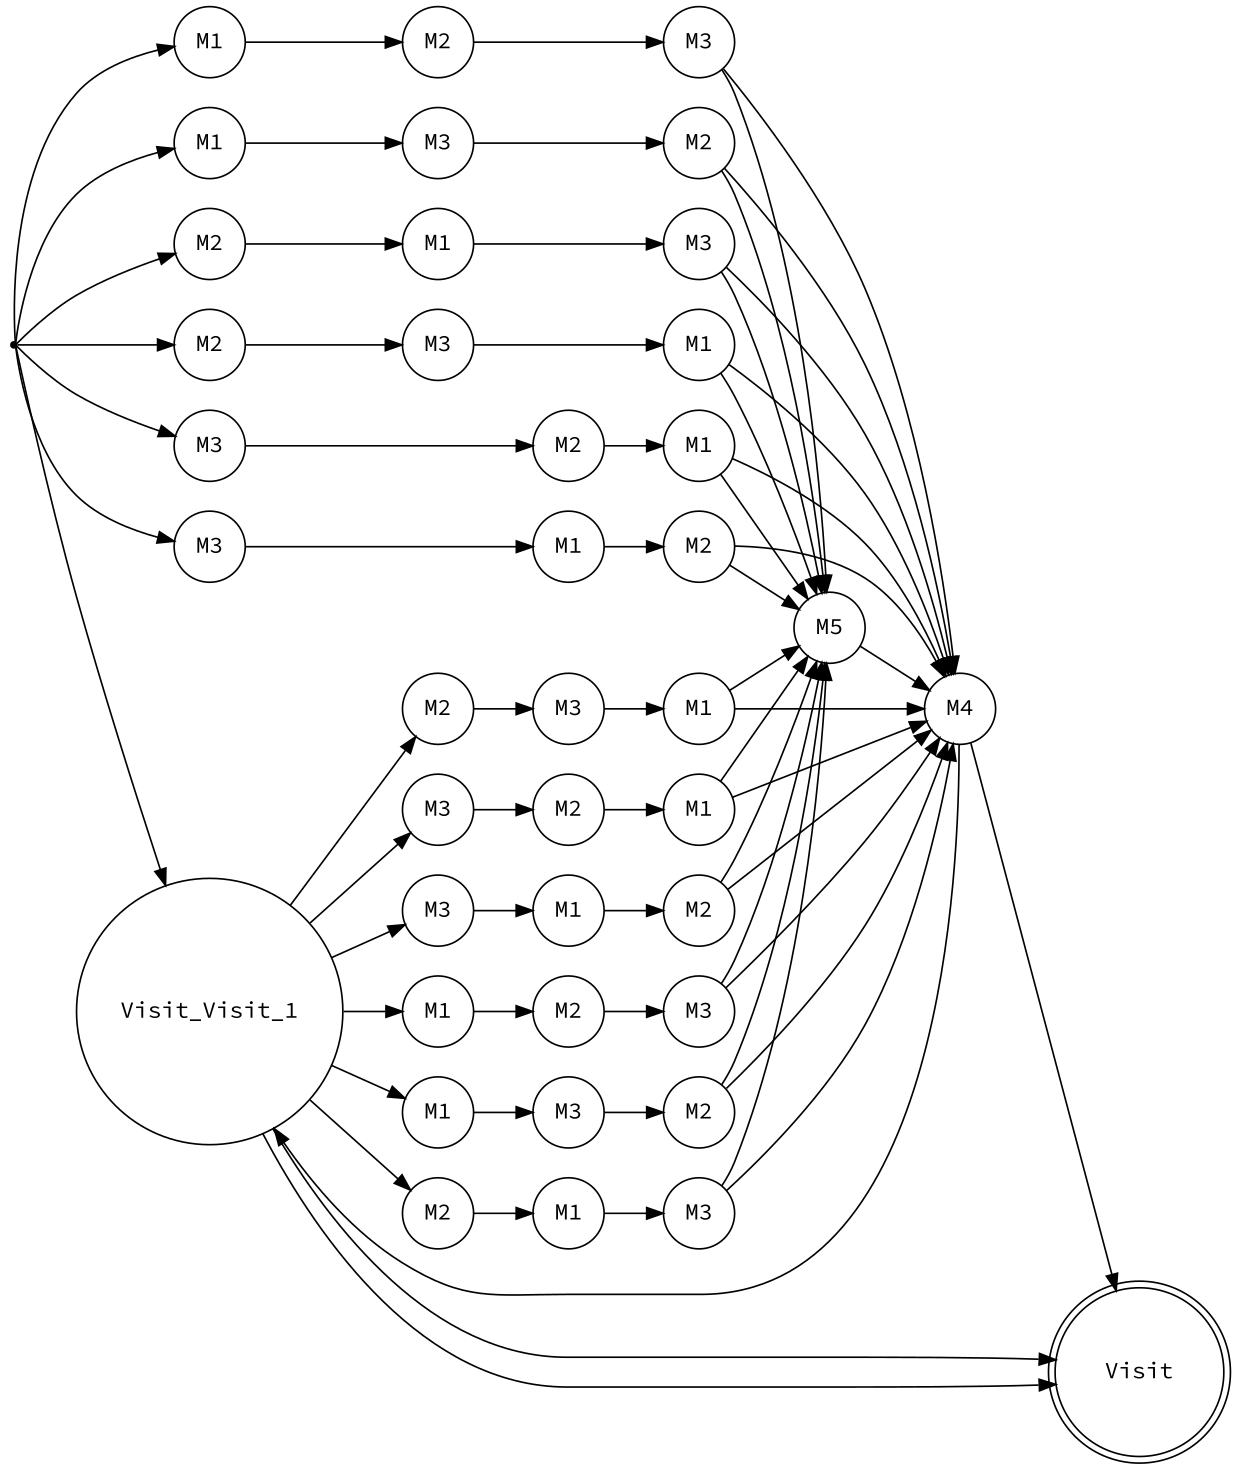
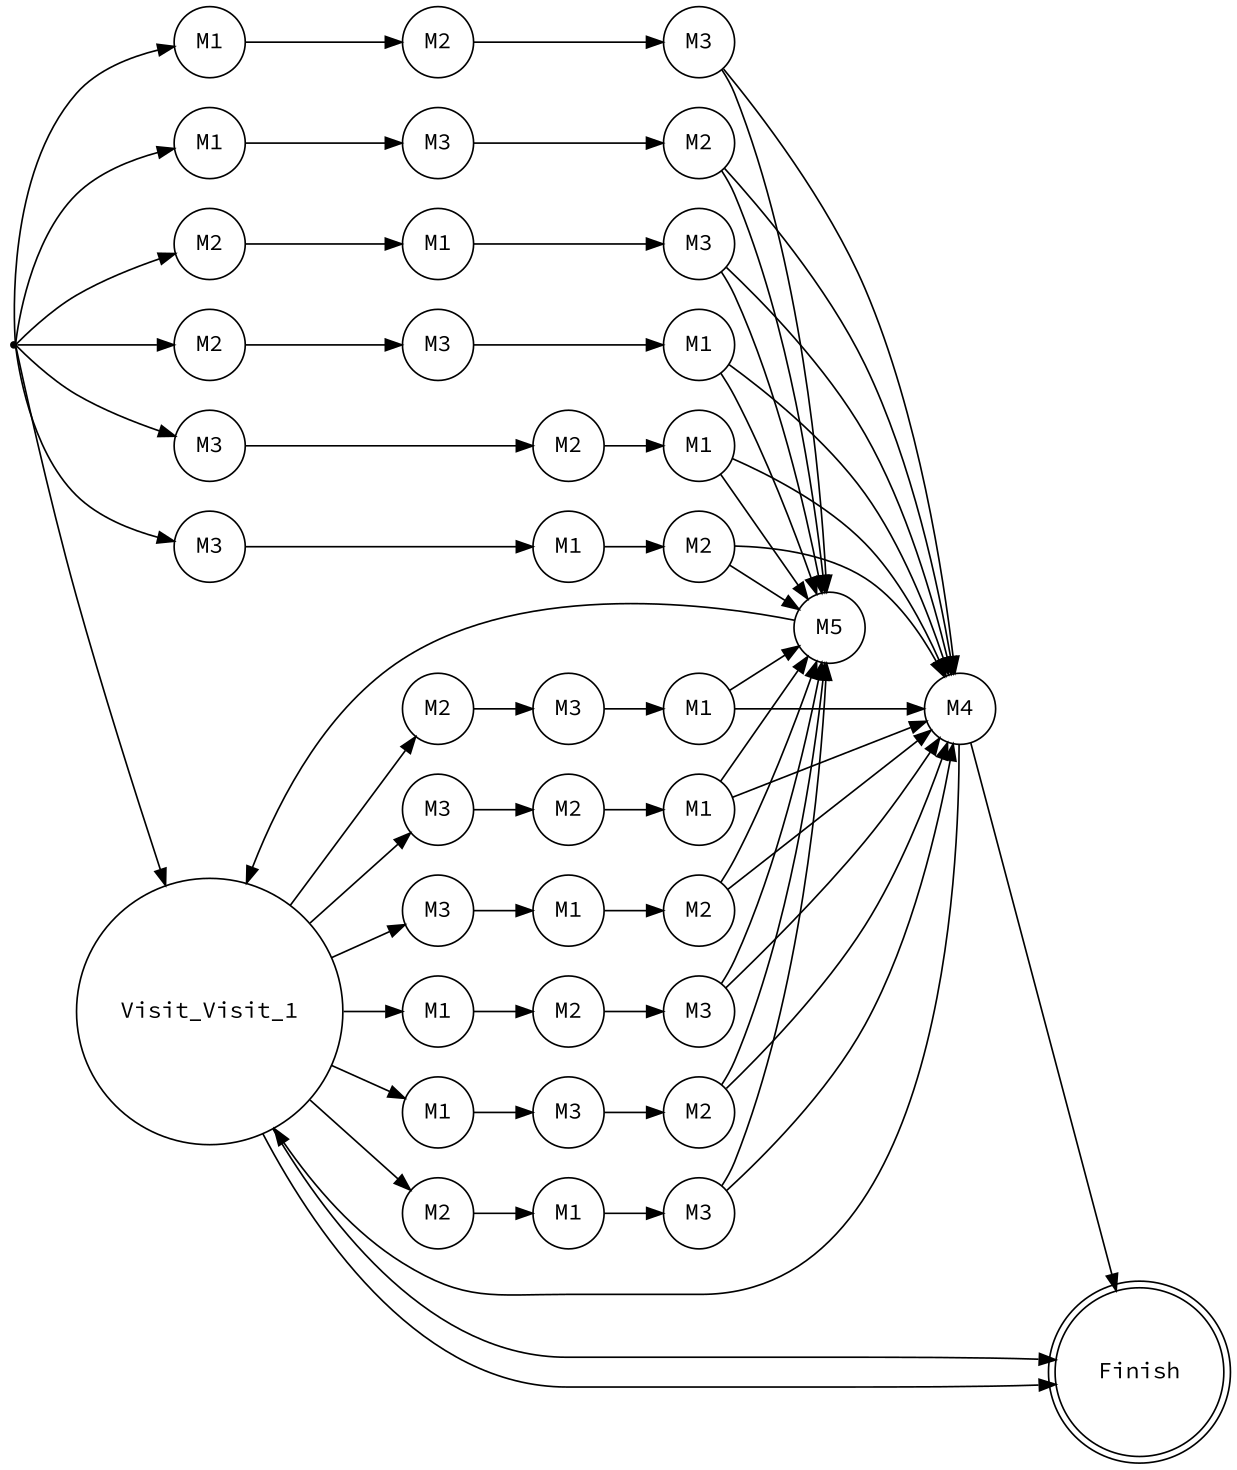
edge "M5" -> "M4": now "M5" -> "Visit_Visit_1"
node "Visit": label "Visit" -> "Finish"
